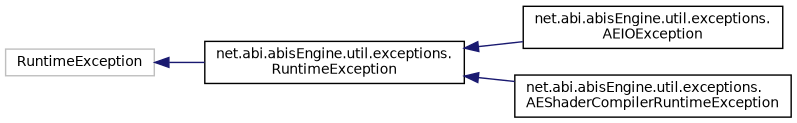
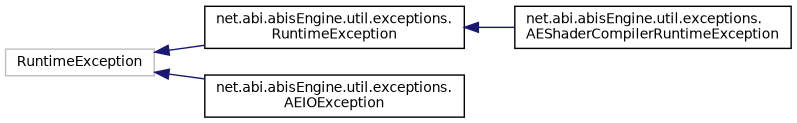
edge "net.abi.abisEngine.util.exceptions. AEIOException" -> "net.abi.abisEngine.util.exceptions. RuntimeException": now "net.abi.abisEngine.util.exceptions. AEIOException" -> "RuntimeException"
